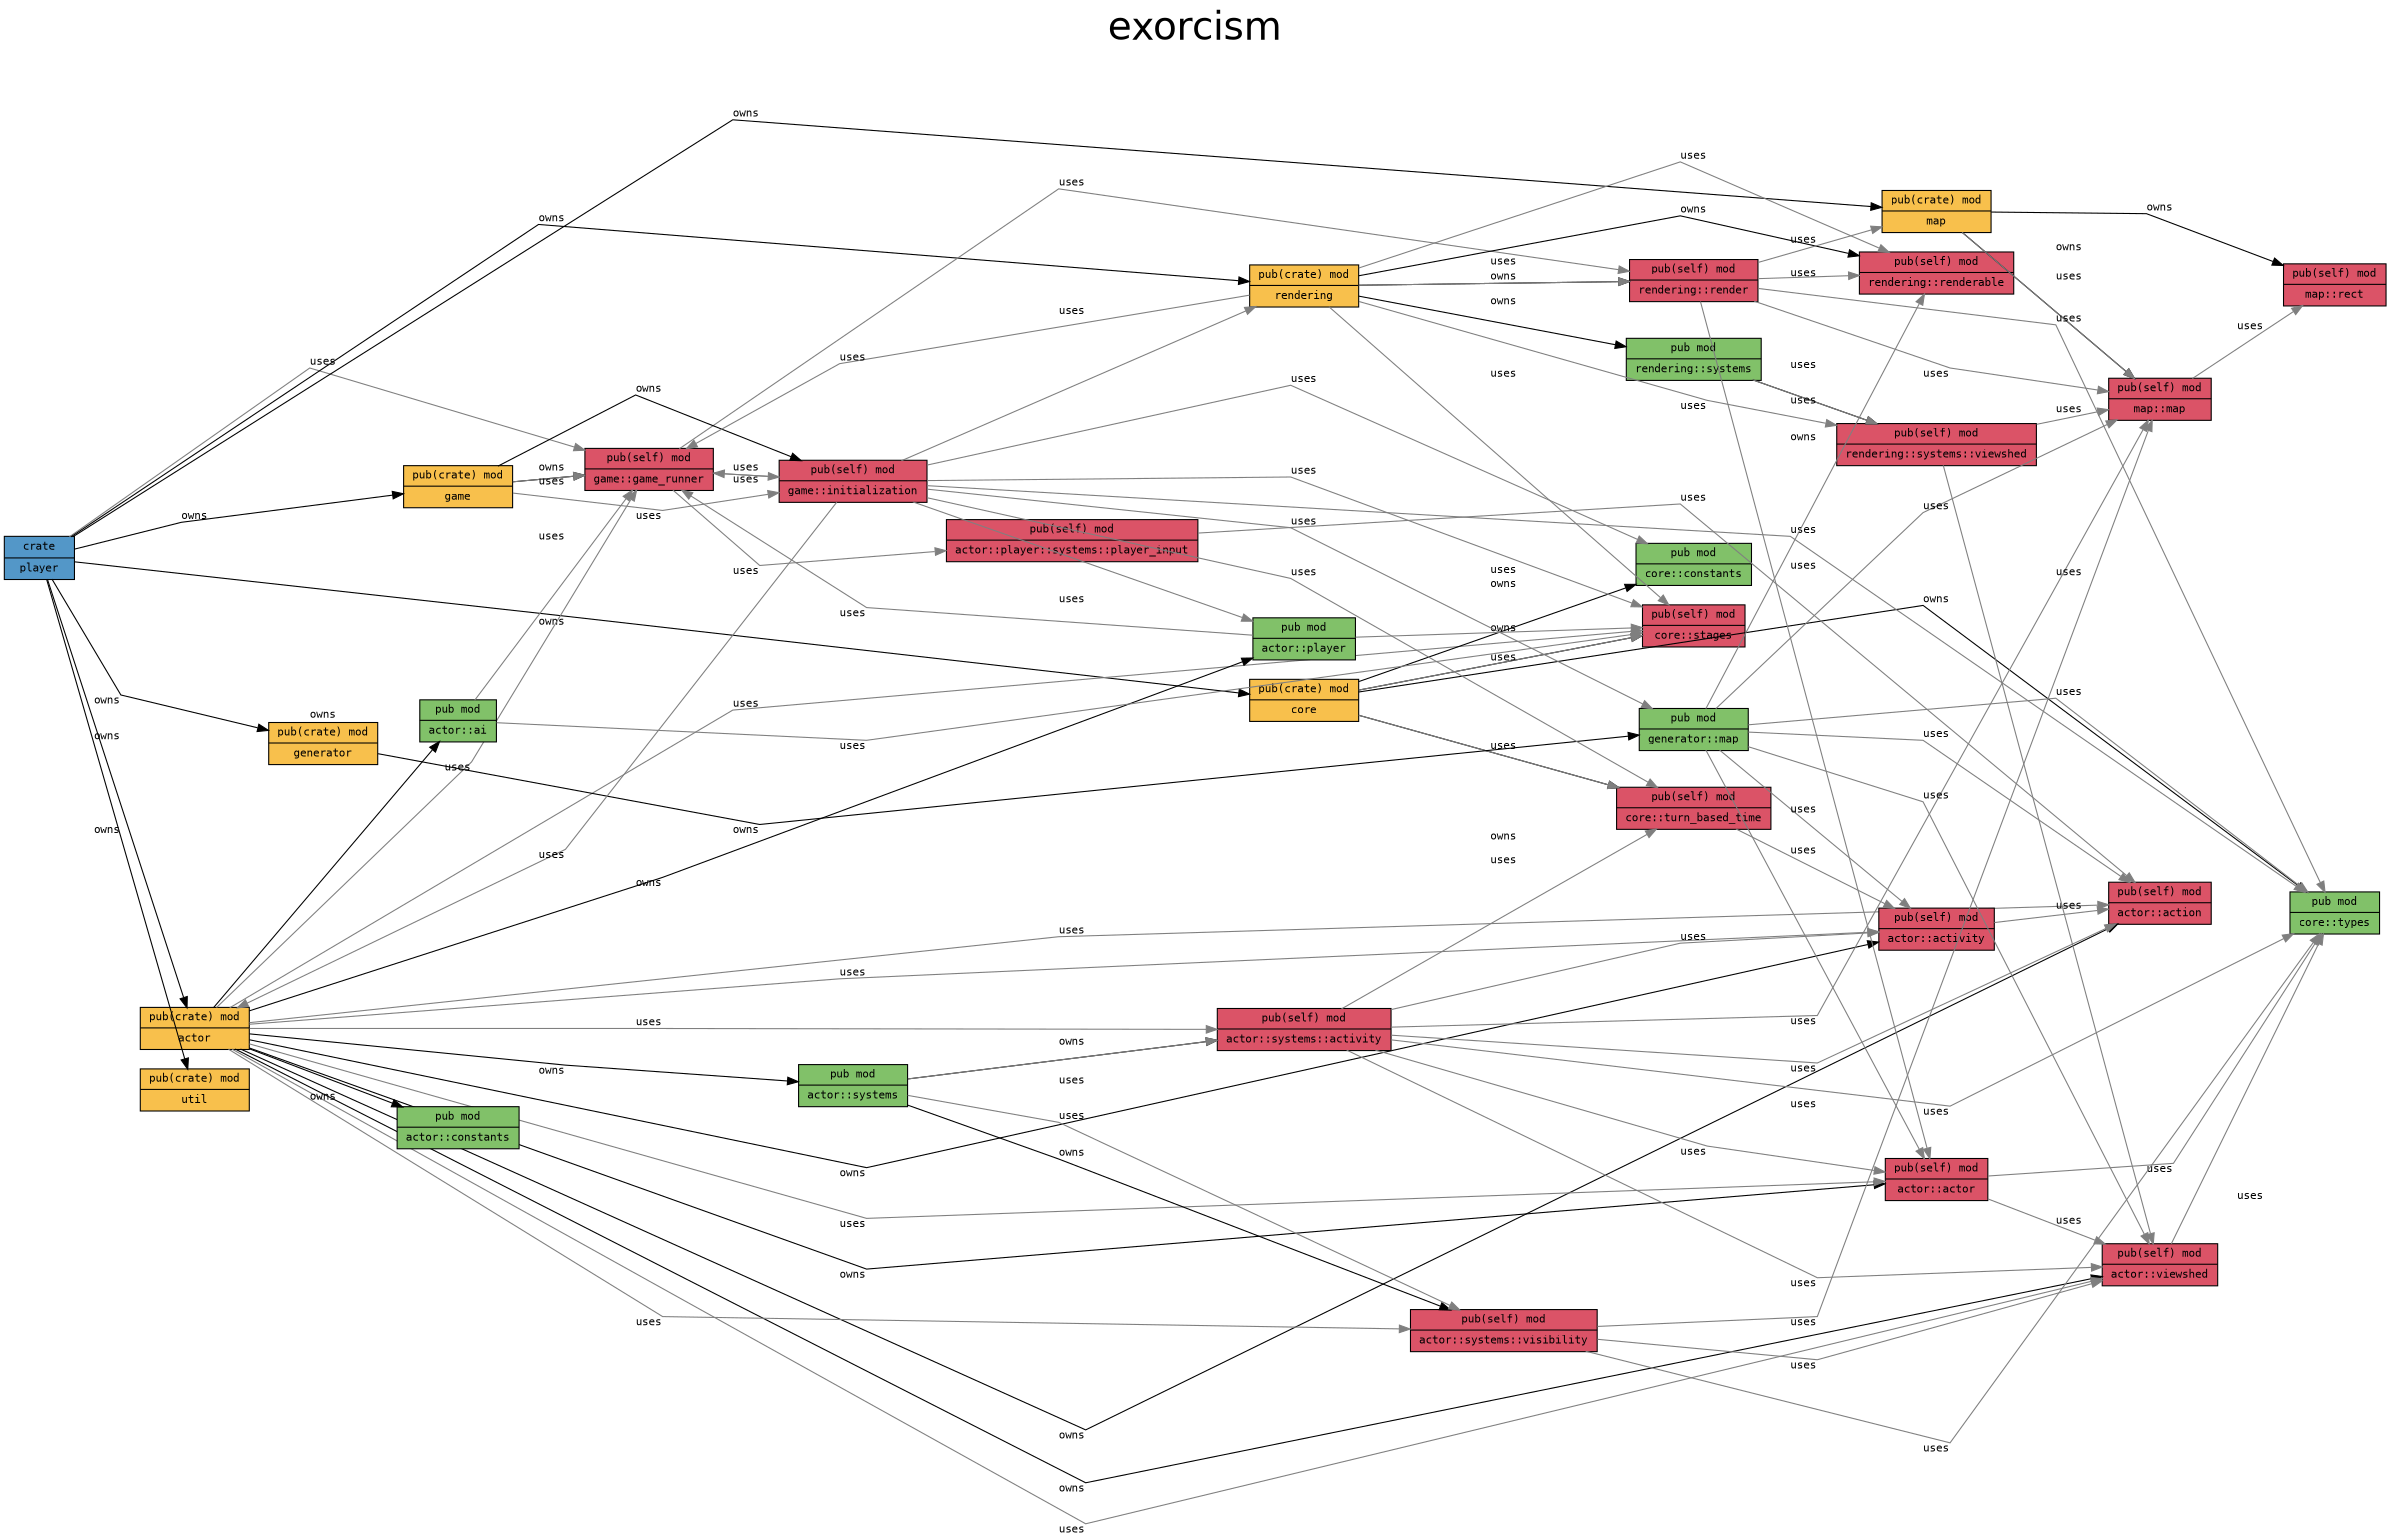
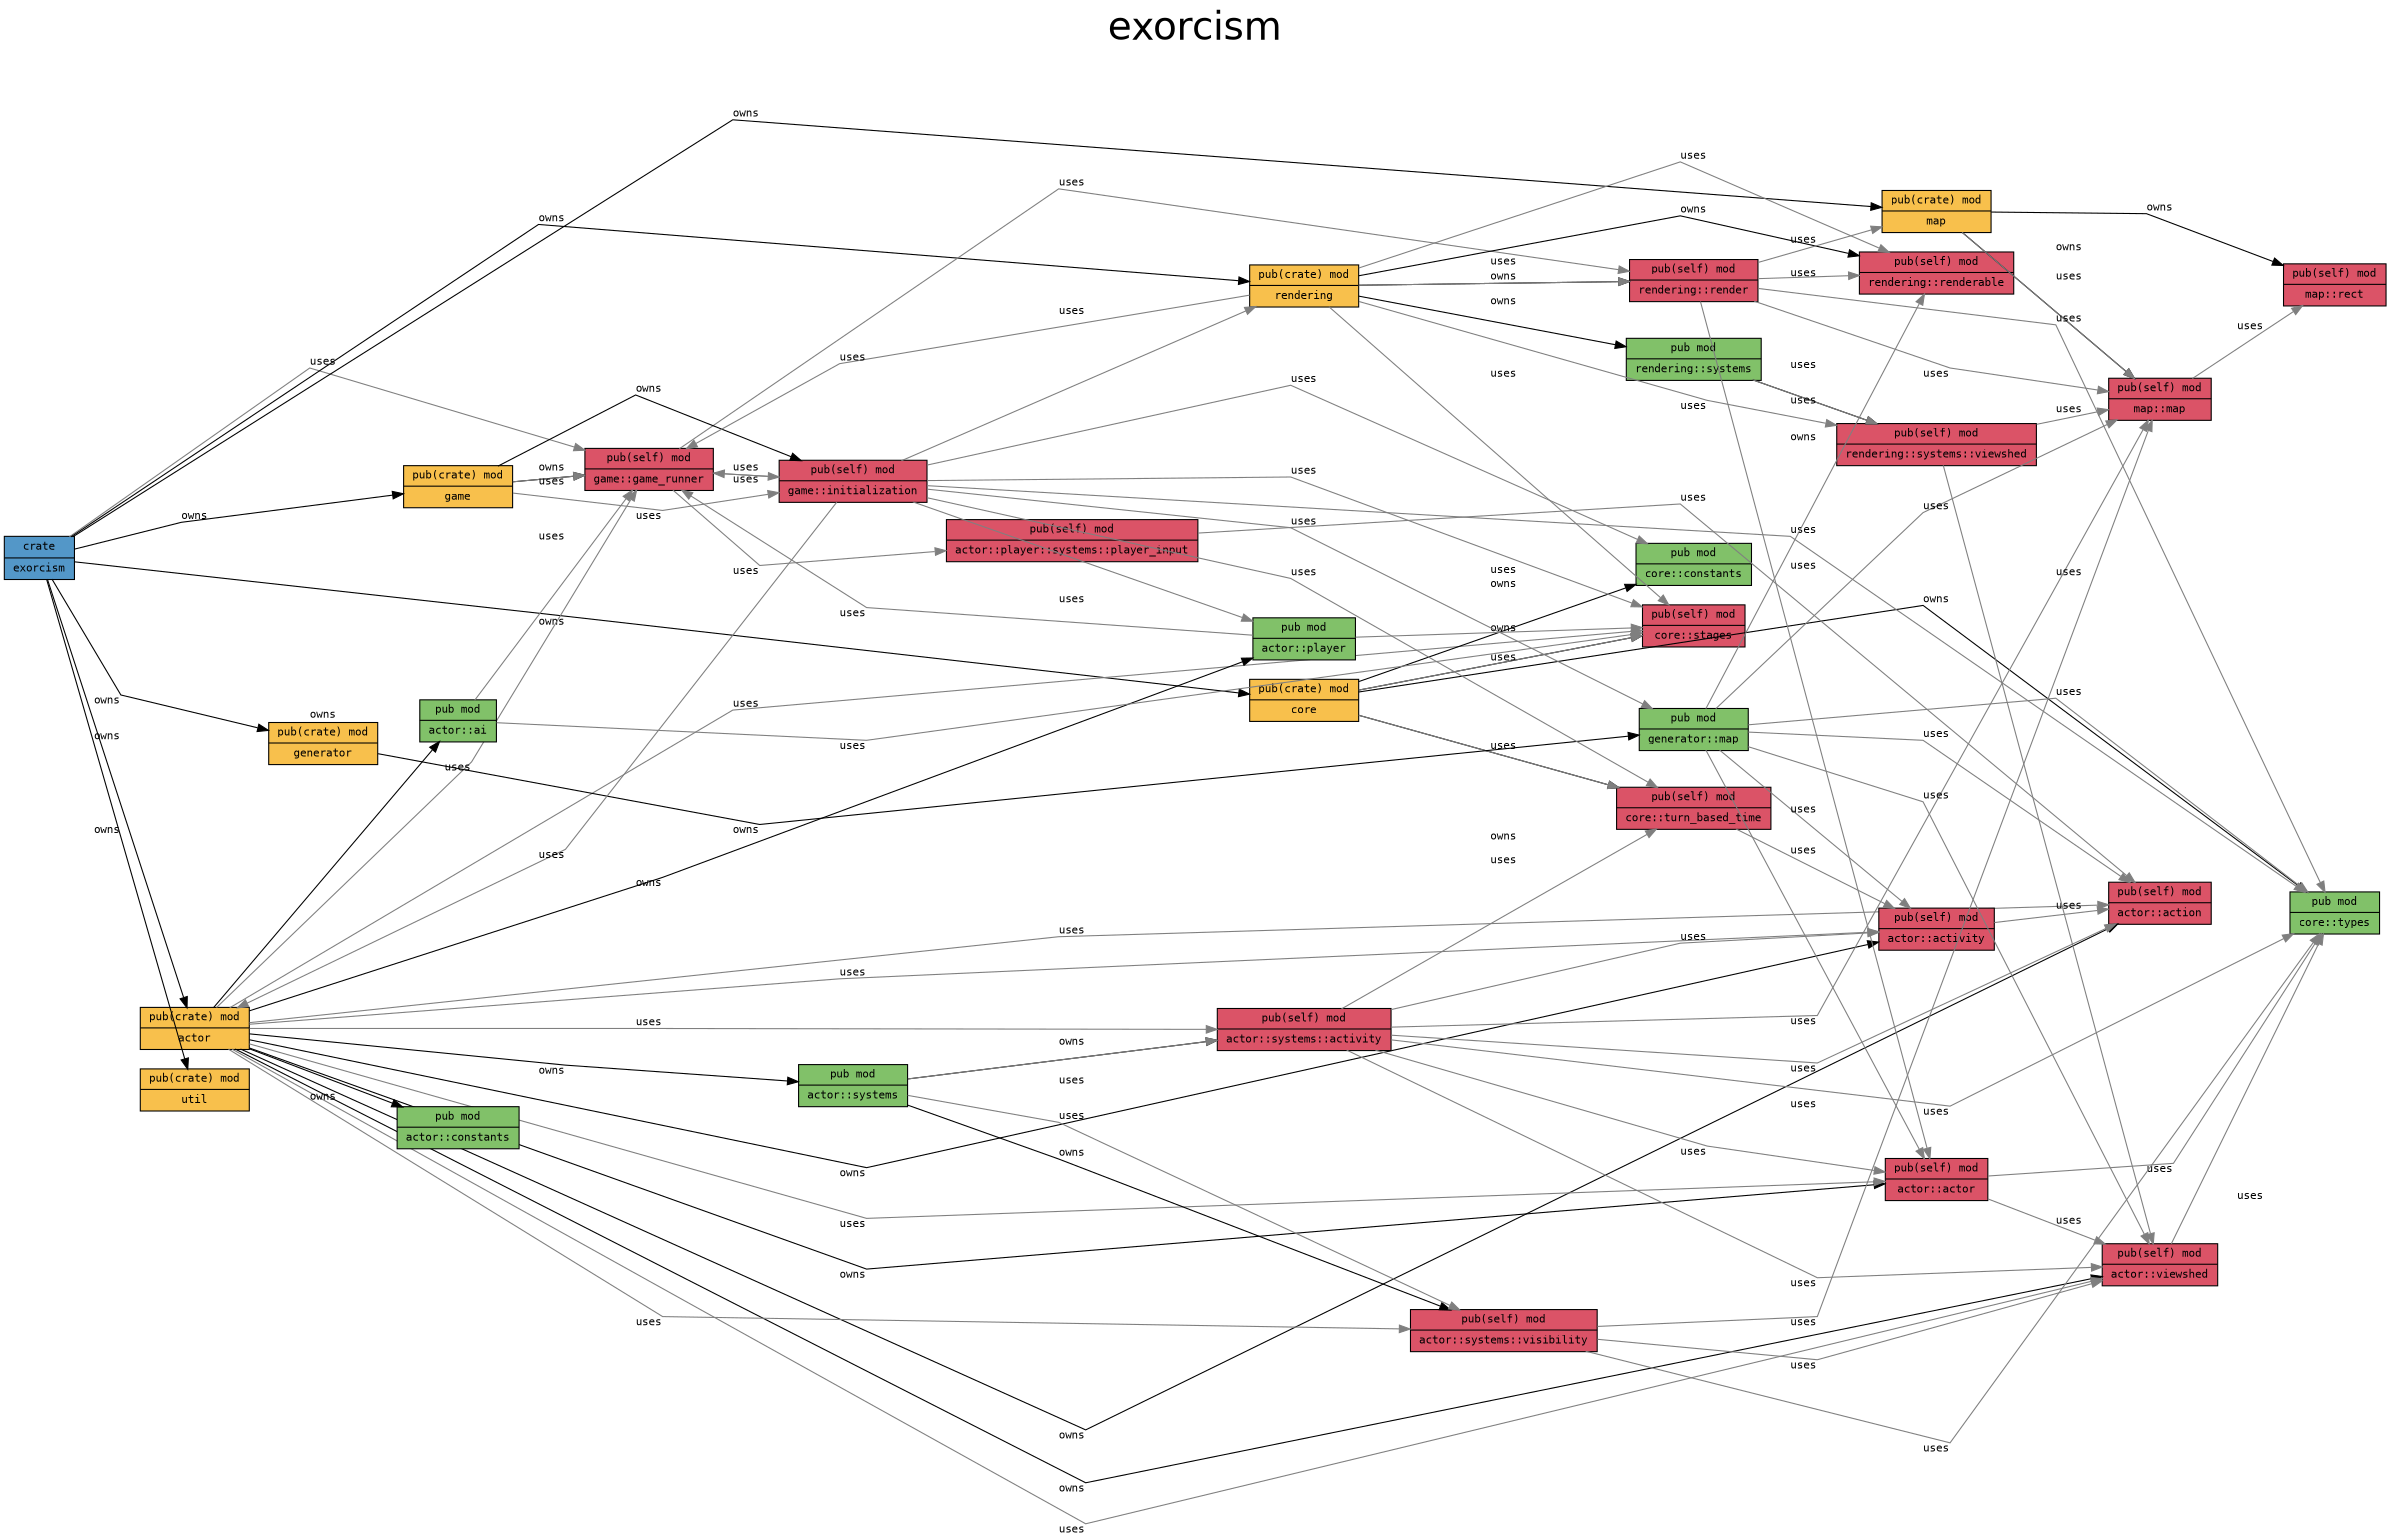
node "crate": text "player" -> "exorcism"
